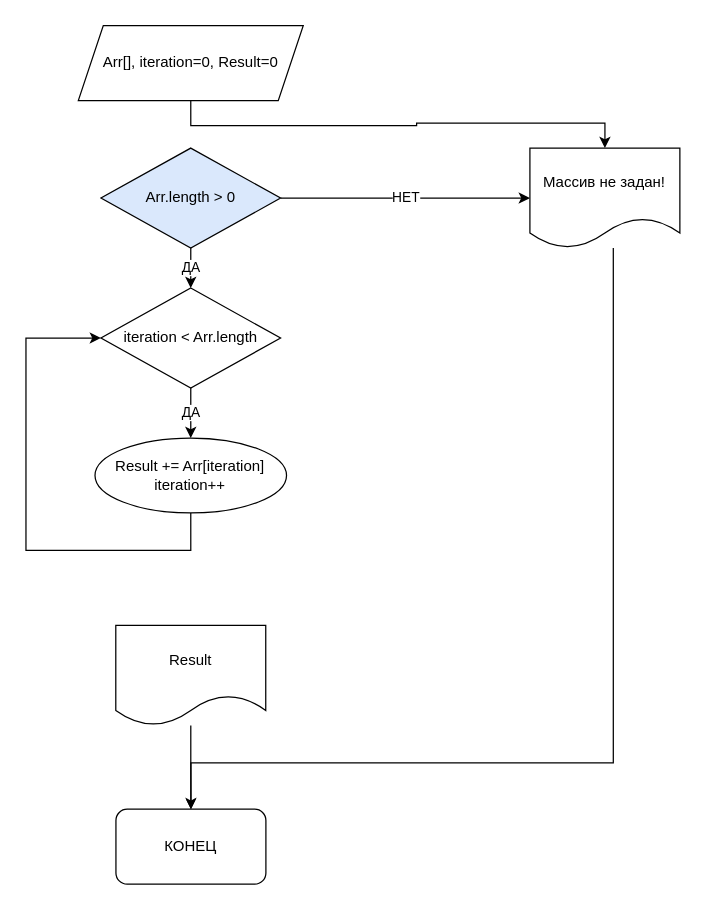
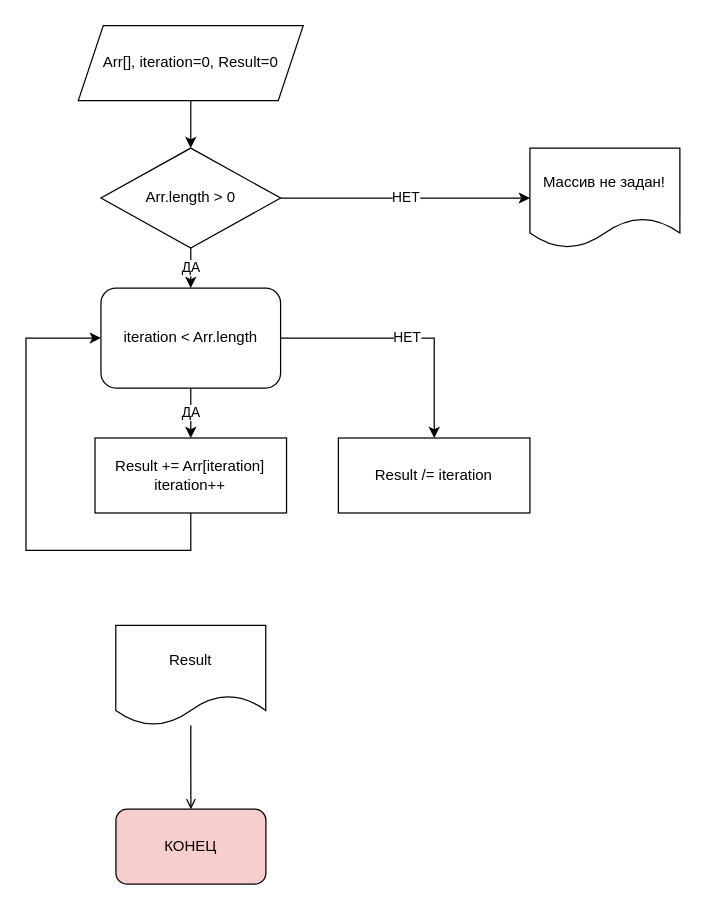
edge "Arr[], iteration=0, Result=0" -> "Массив не задан!": now "Arr[], iteration=0, Result=0" -> "Arr.length > 0"
node "Arr.length > 0": fillcolor #dae8fc -> #ffffff
node "iteration < Arr.length": shape diamond -> rounded rectangle
edge "iteration < Arr.length" -> "Result /= iteration": added, label "НЕТ"
node "Result += Arr[iteration] iteration++": shape ellipse -> rectangle
node "Result /= iteration": added
edge "Массив не задан!" -> "КОНЕЦ": removed
node "КОНЕЦ": fillcolor #ffffff -> #f8cecc
